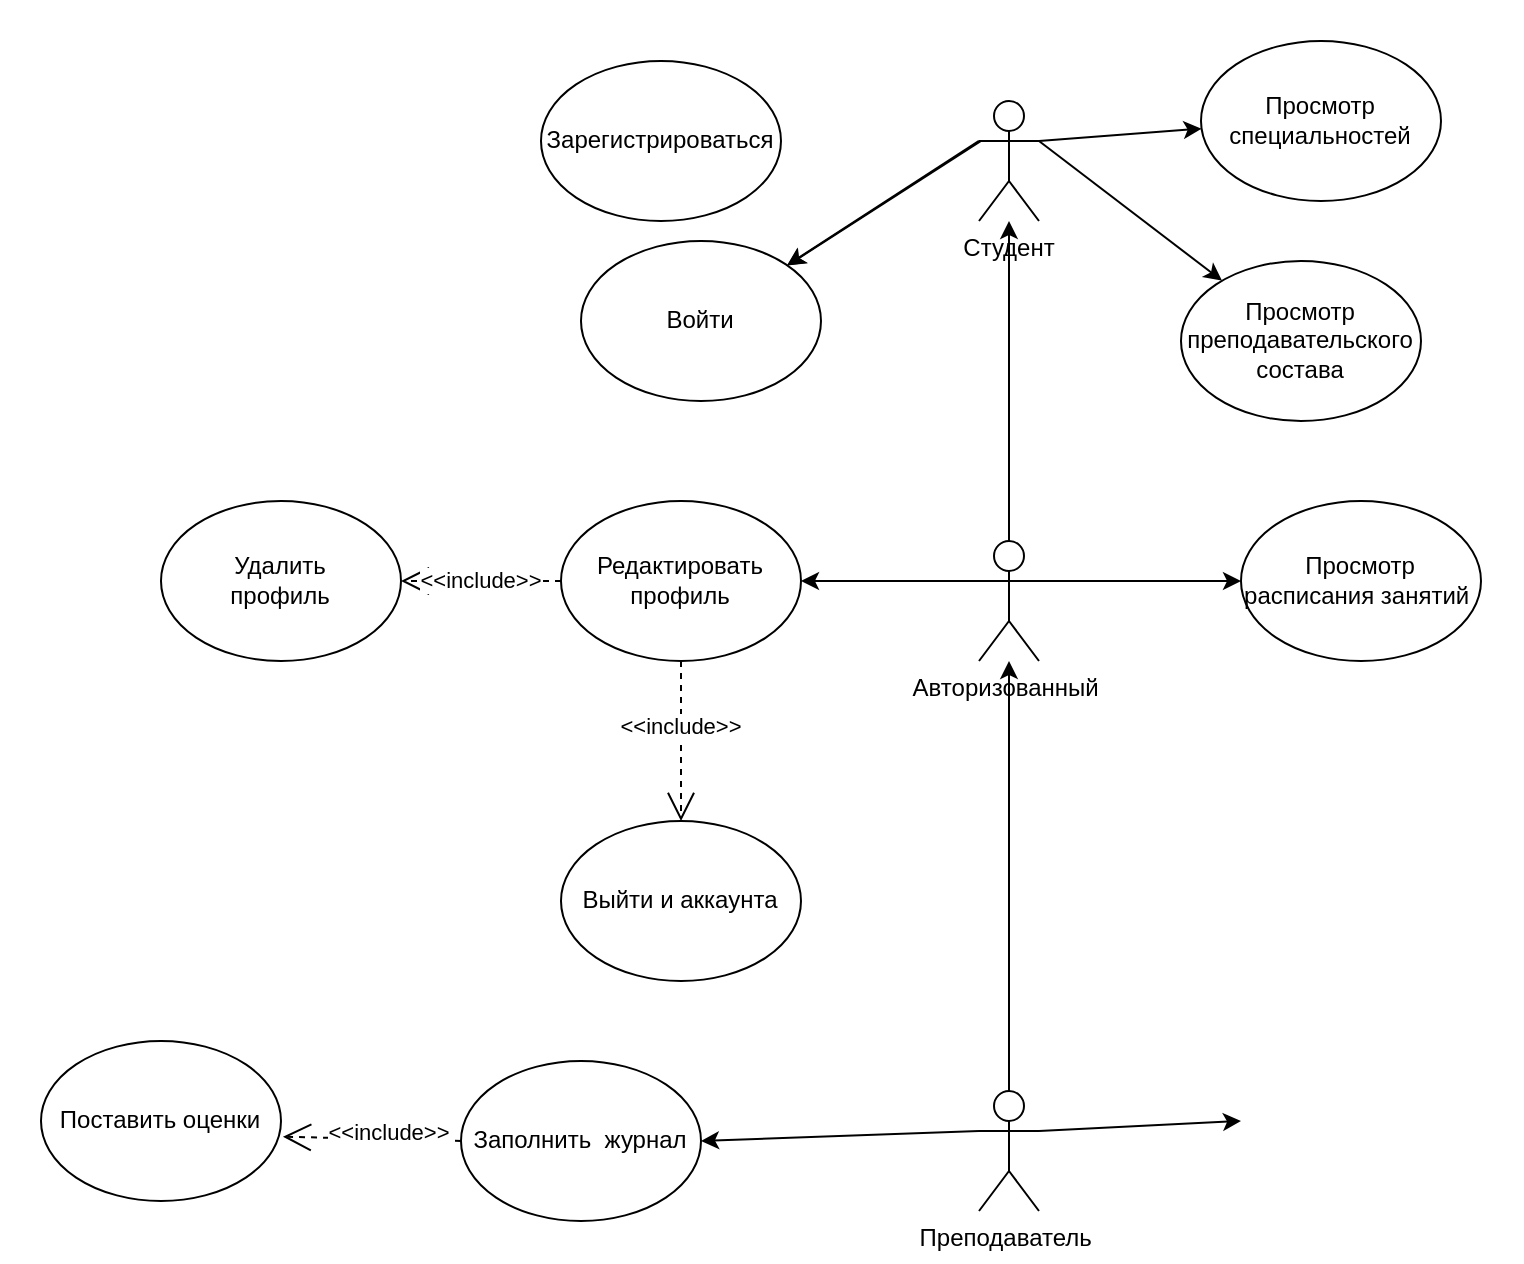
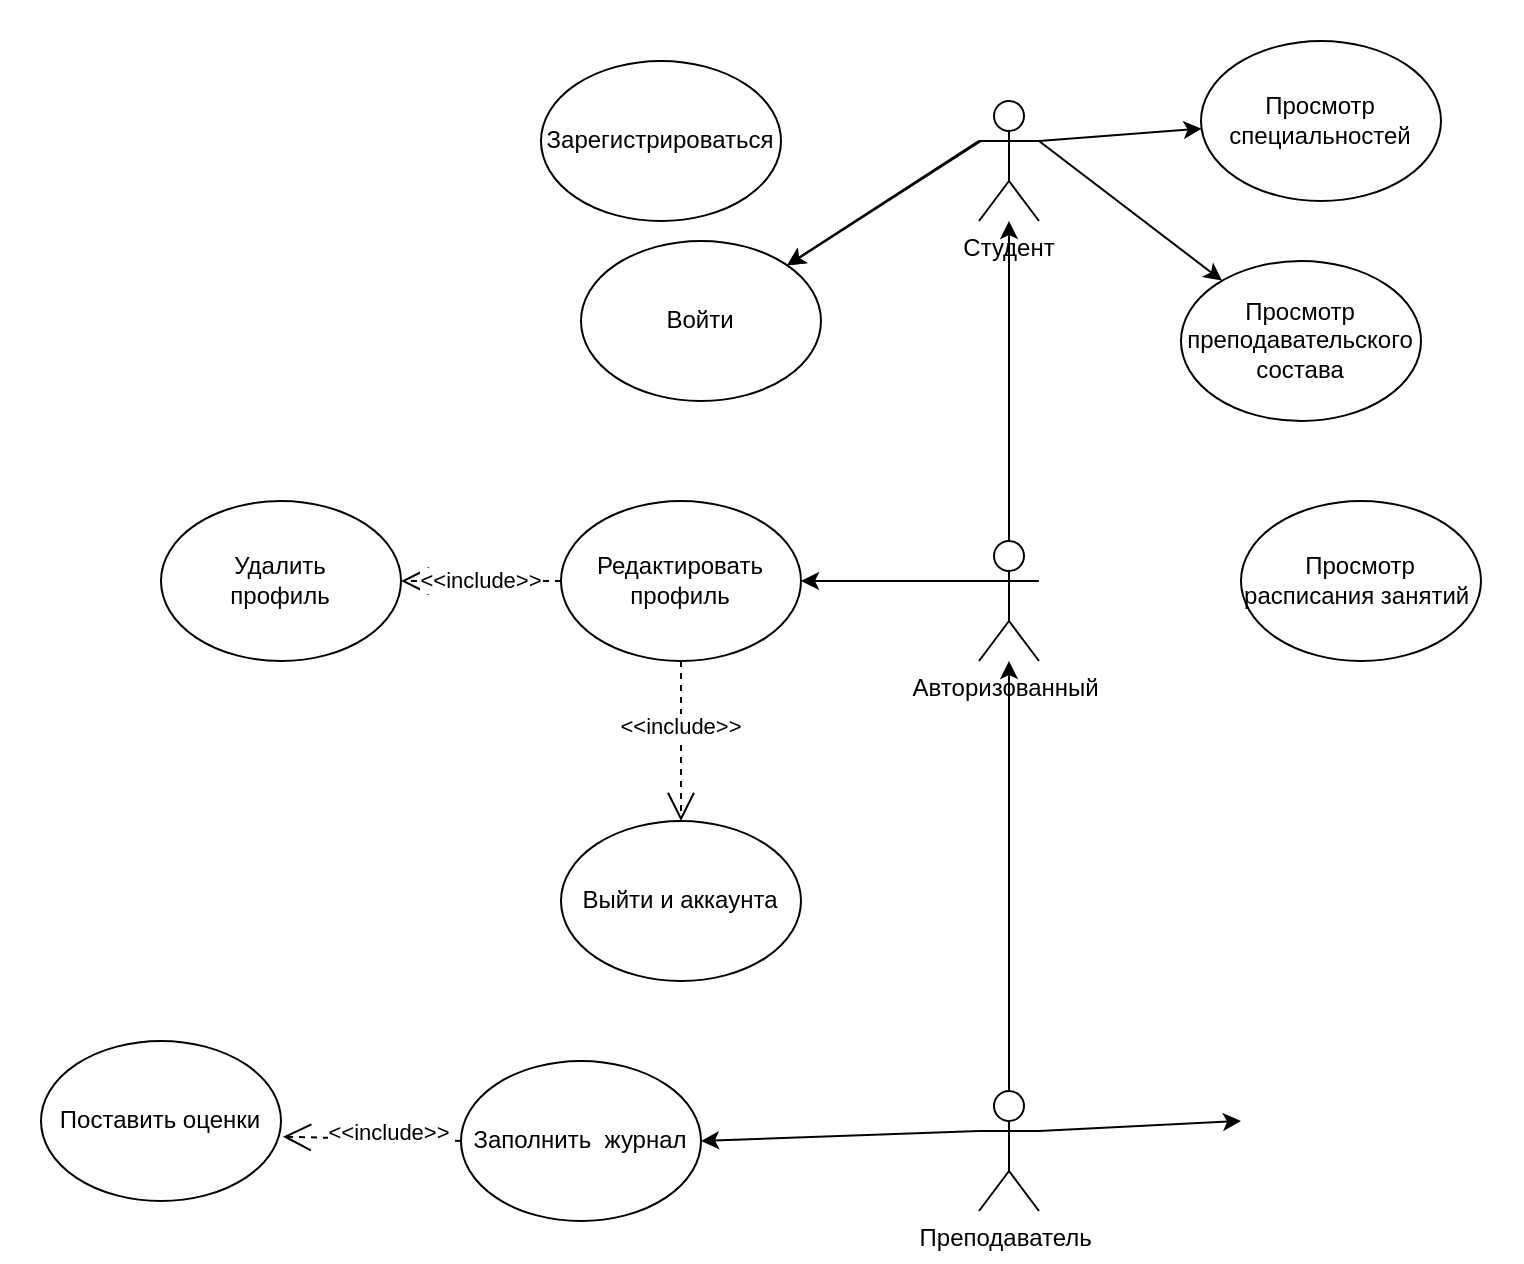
edge "Авторизованный" -> "Просмотр расписания занятий": removed
